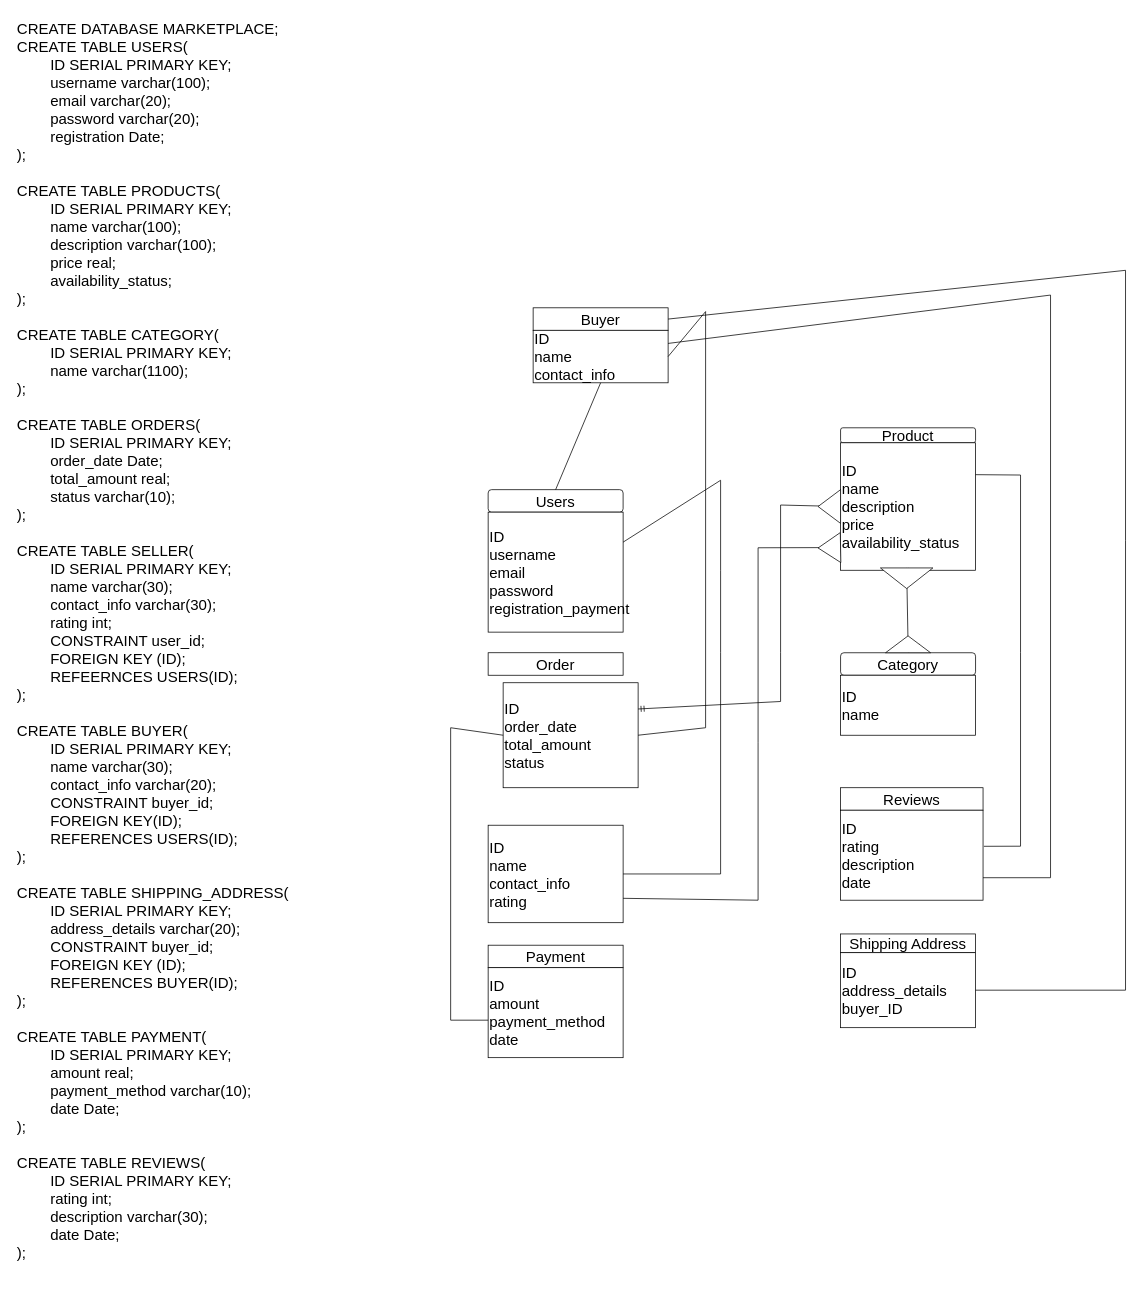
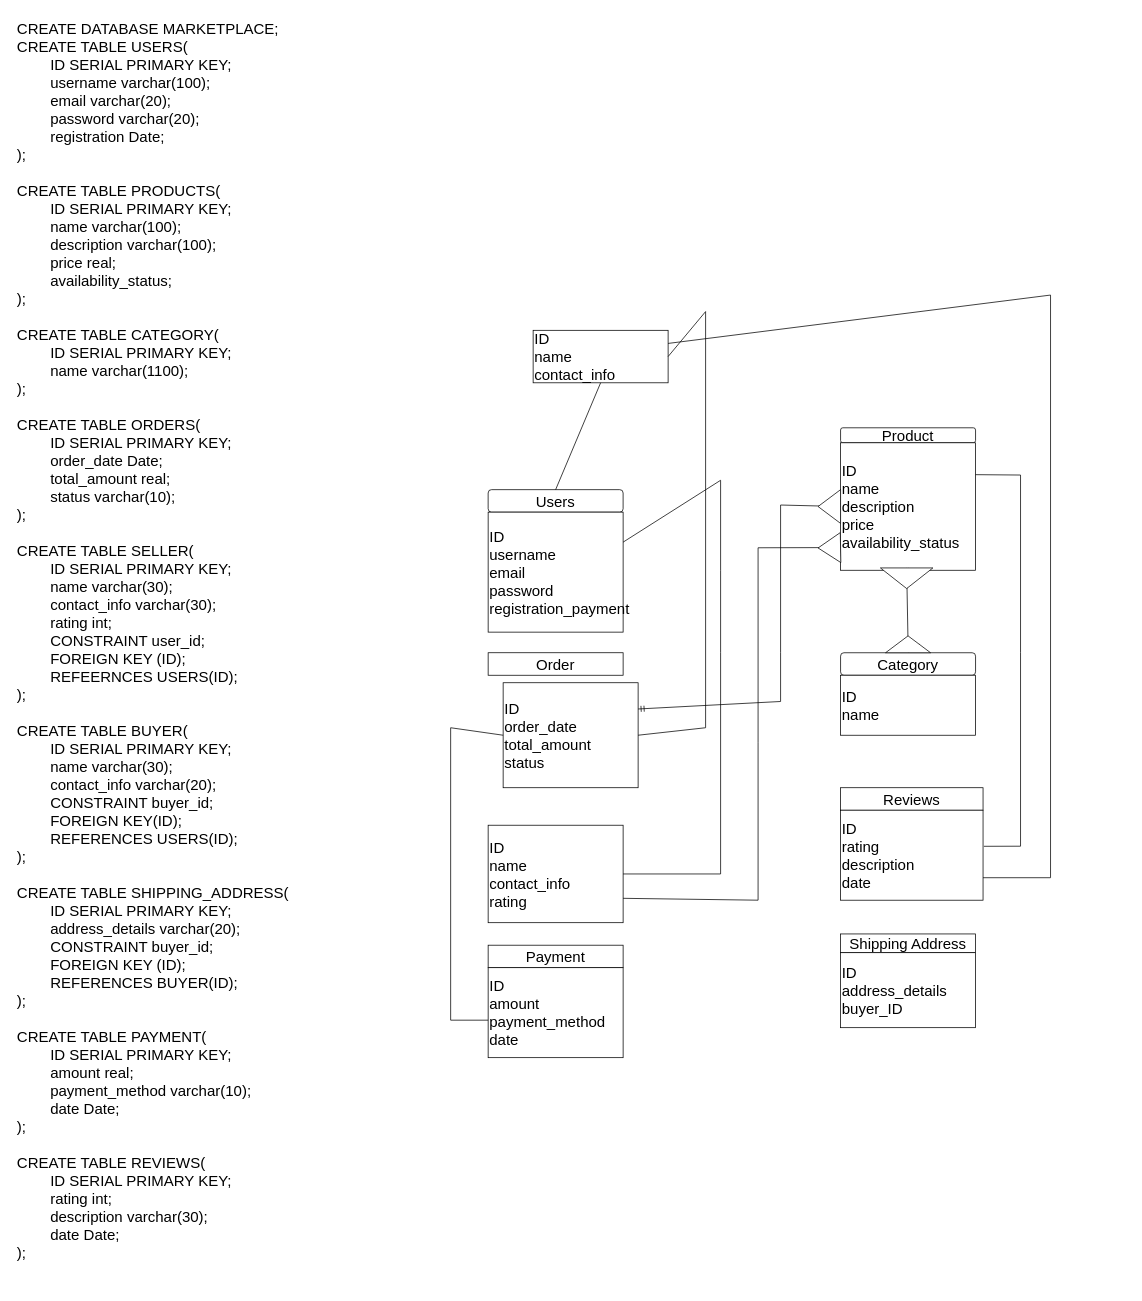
node "Buyer": removed
edge "Buyer" -- "ID address_details buyer_ID": removed
